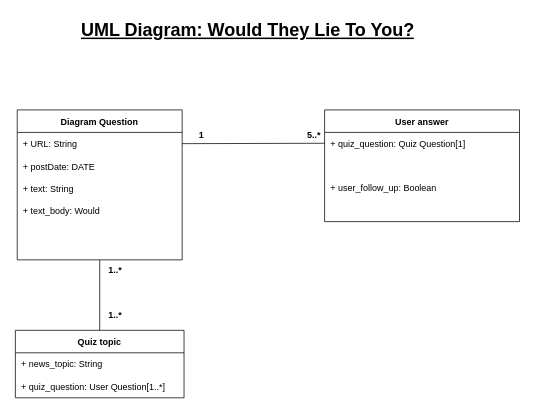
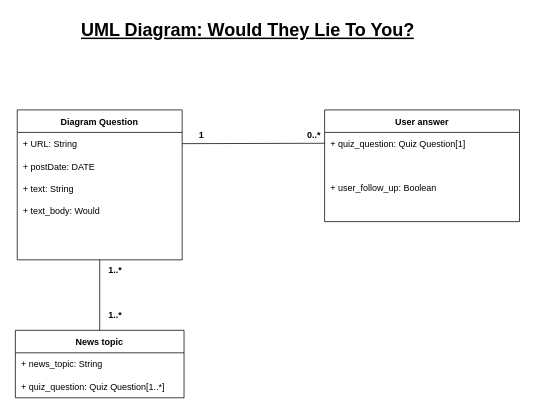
node "5..*": label "5..*" -> "0..*"
node "Quiz topic": label "Quiz topic" -> "News topic"
node "+ quiz_question: User Question[1..*]": label "+ quiz_question: User Question[1..*]" -> "+ quiz_question: Quiz Question[1..*]"
